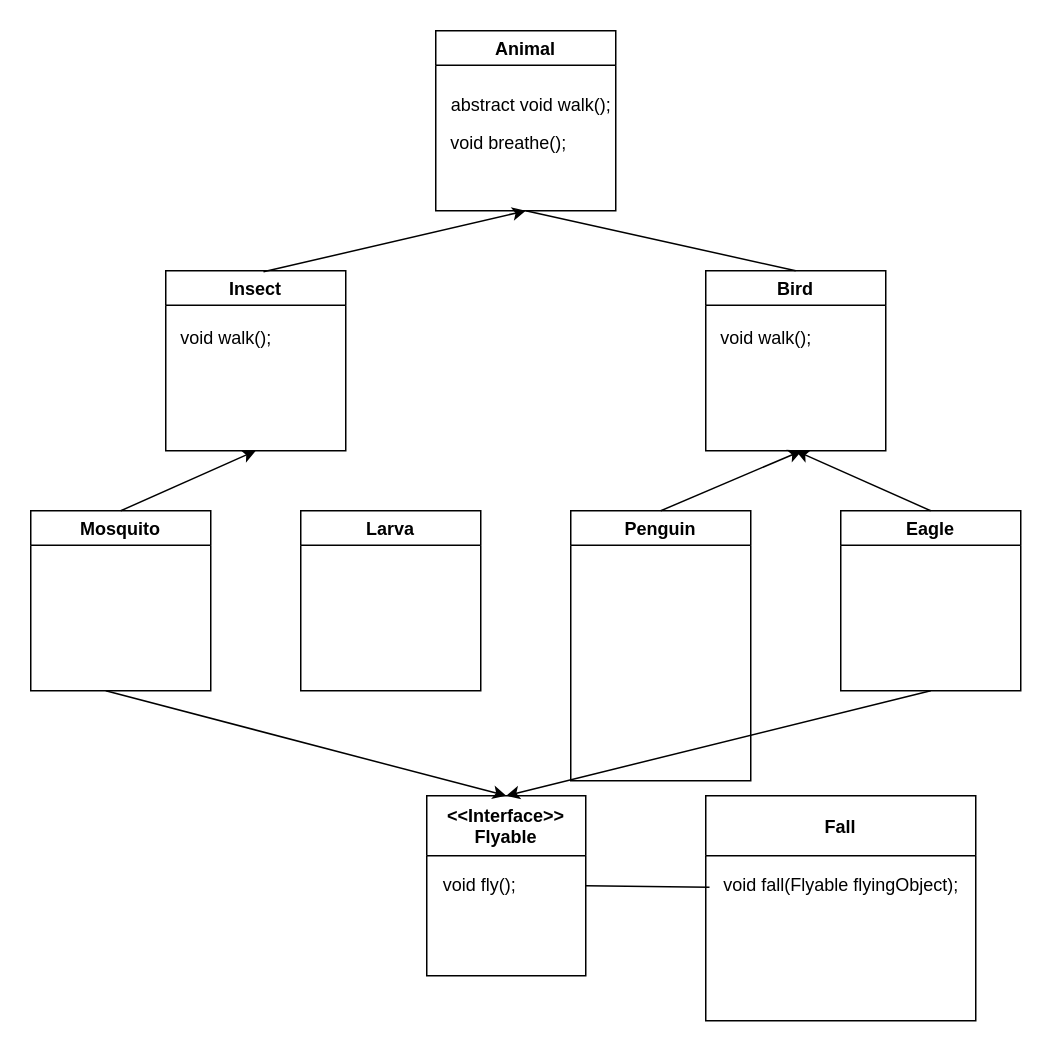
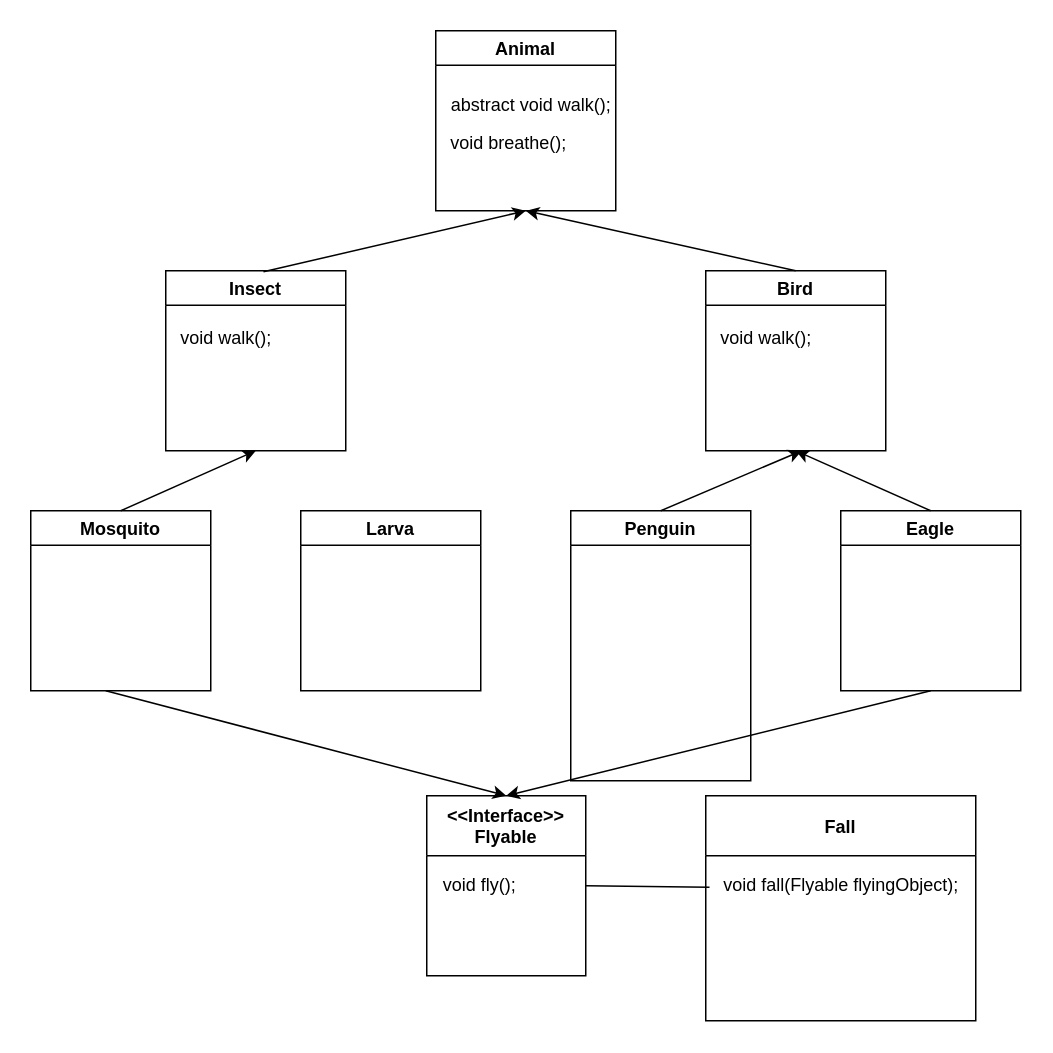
edge "Animal" -- "Bird": arrowhead none -> classic
